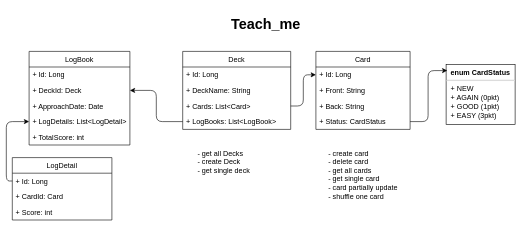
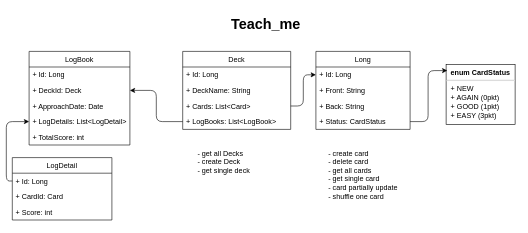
node "Card": label "Card" -> "Long"
